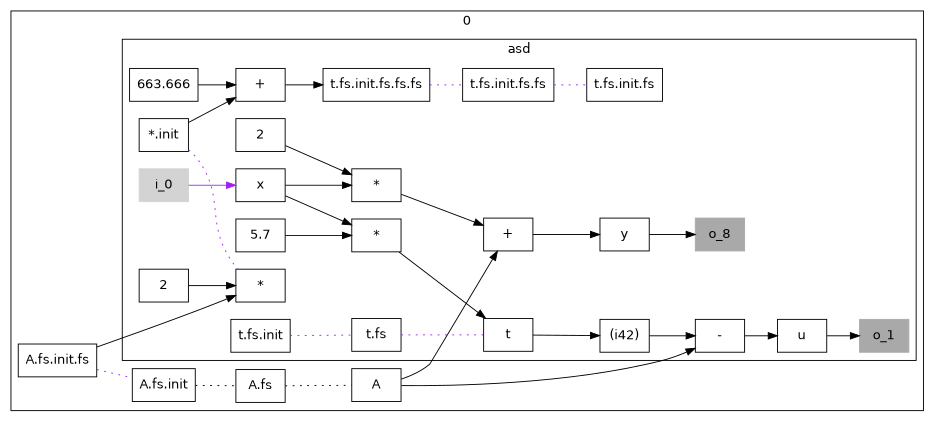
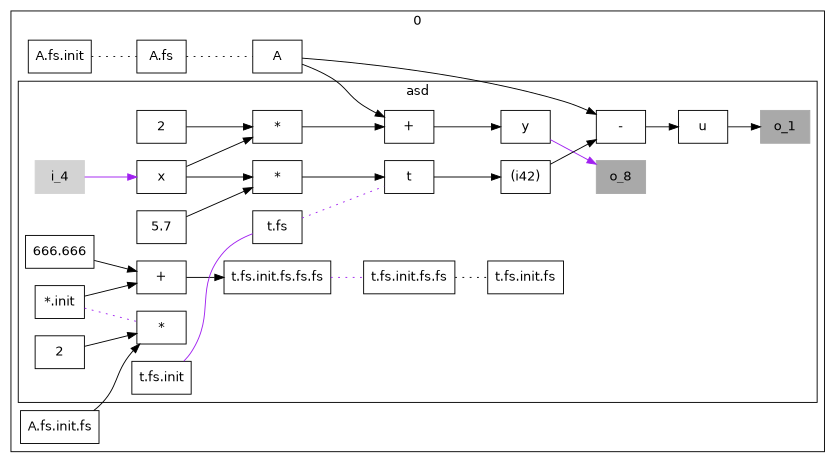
node "663.666": label "663.666" -> "666.666"
edge "t.fs.init.fs.fs" -- "t.fs.init.fs": color purple -> black
node "i_0": label "i_0" -> "i_4"
edge "y" -> "o_8": color black -> purple
edge "t.fs" -- "t.fs.init": style dotted -> solid
edge "A.fs.init.fs" -- "A.fs.init": removed
